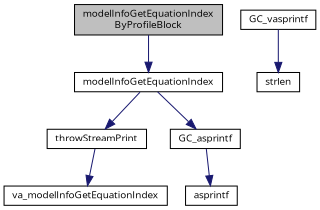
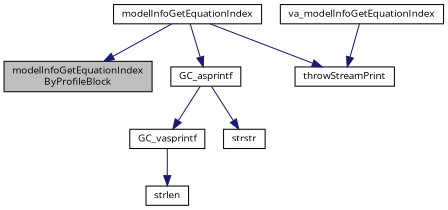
edge "modelInfoGetEquationIndex ByProfileBlock" -> "modelInfoGetEquationIndex": reversed
edge "GC_asprintf" -> "GC_vasprintf": added
edge "throwStreamPrint" -> "va_modelInfoGetEquationIndex": reversed
node "asprintf": label "asprintf" -> "strstr"
